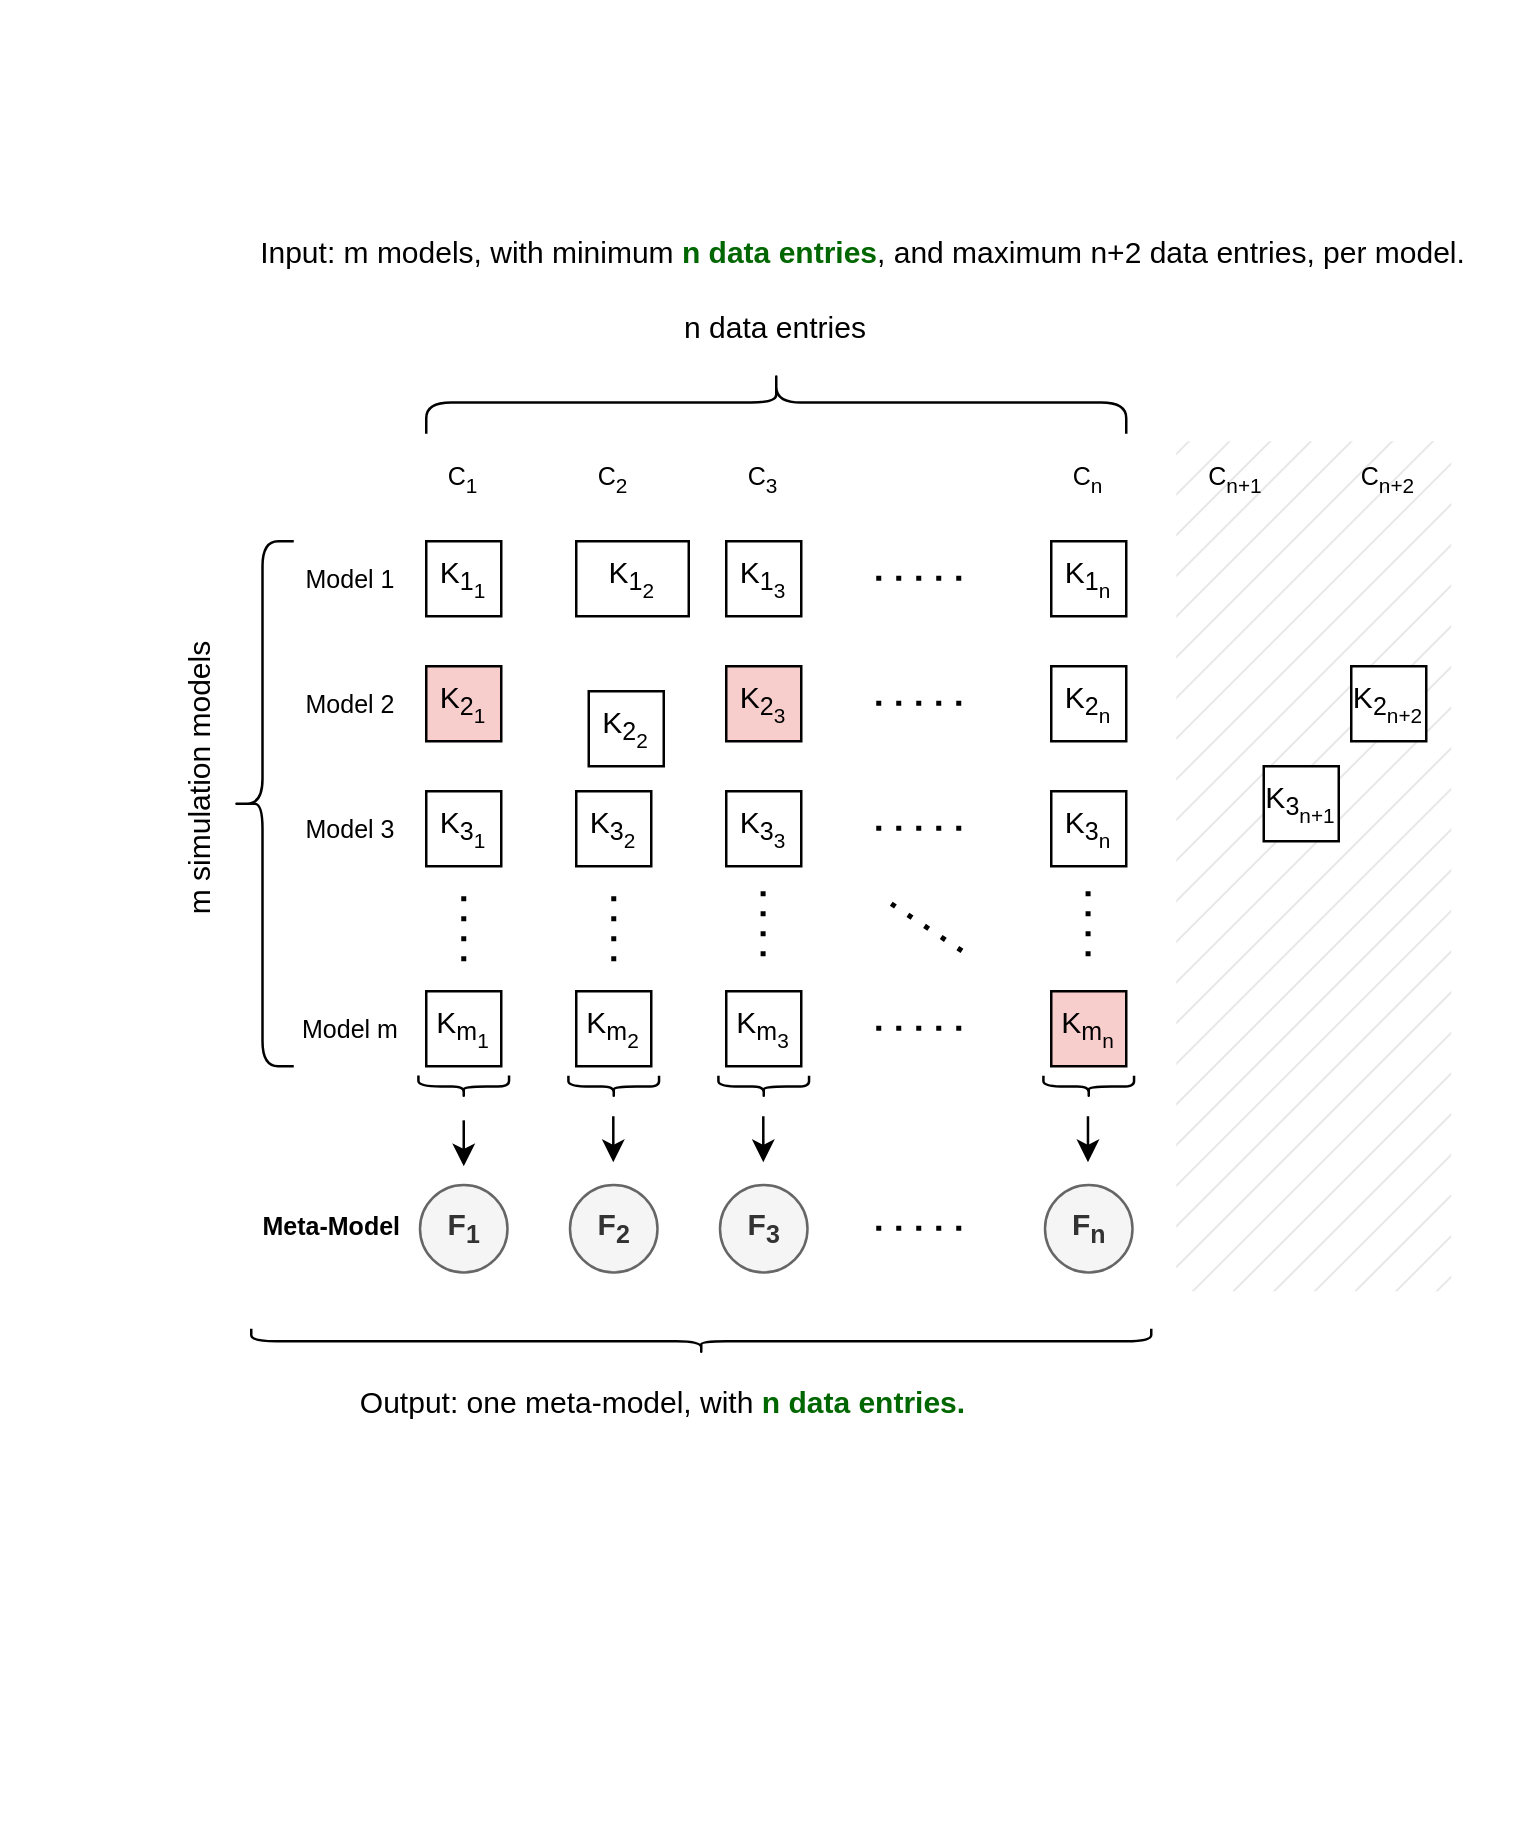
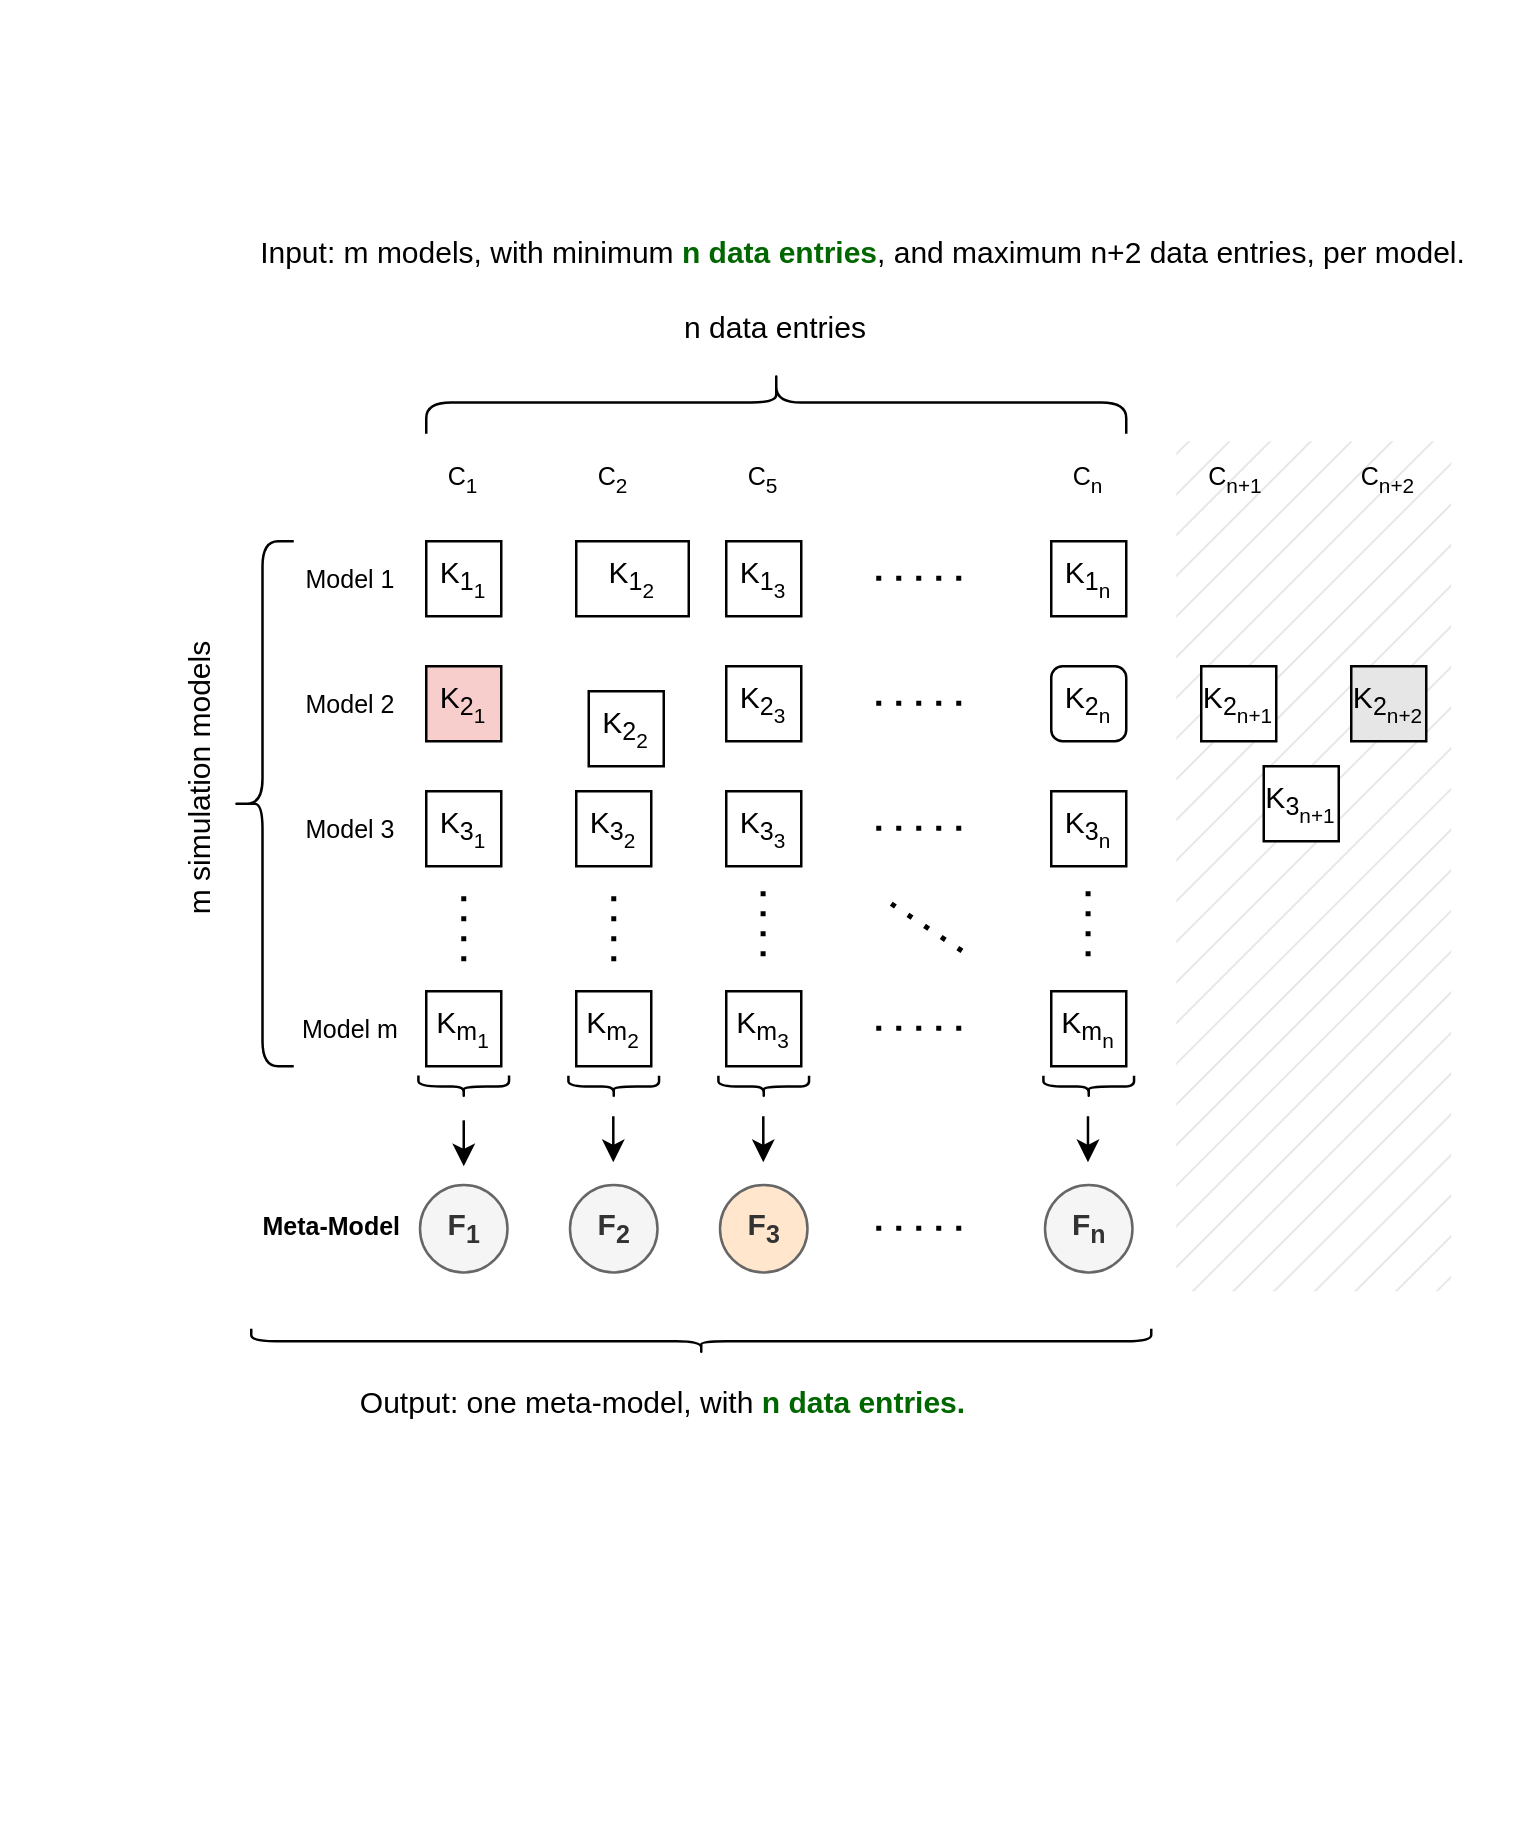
node "C3": label "C3" -> "C5"
node "K23": fillcolor #f8cecc -> #ffffff
node "K2n": shape rectangle -> rounded rectangle
node "K2n+1": added
node "K2n+2": fillcolor #ffffff -> #e6e6e6
node "Kmn": fillcolor #f8cecc -> #ffffff
node "F3": fillcolor #f5f5f5 -> #ffe6cc
